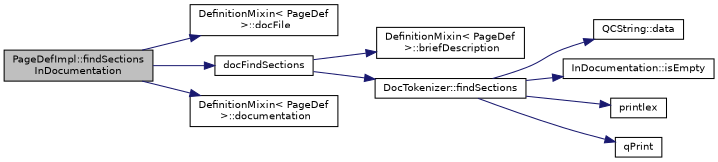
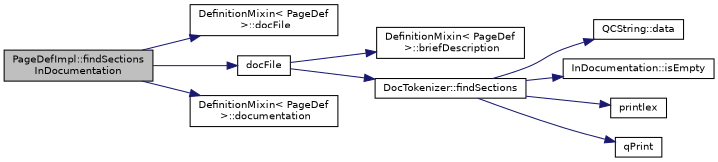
node "docFindSections": label "docFindSections" -> "docFile"
